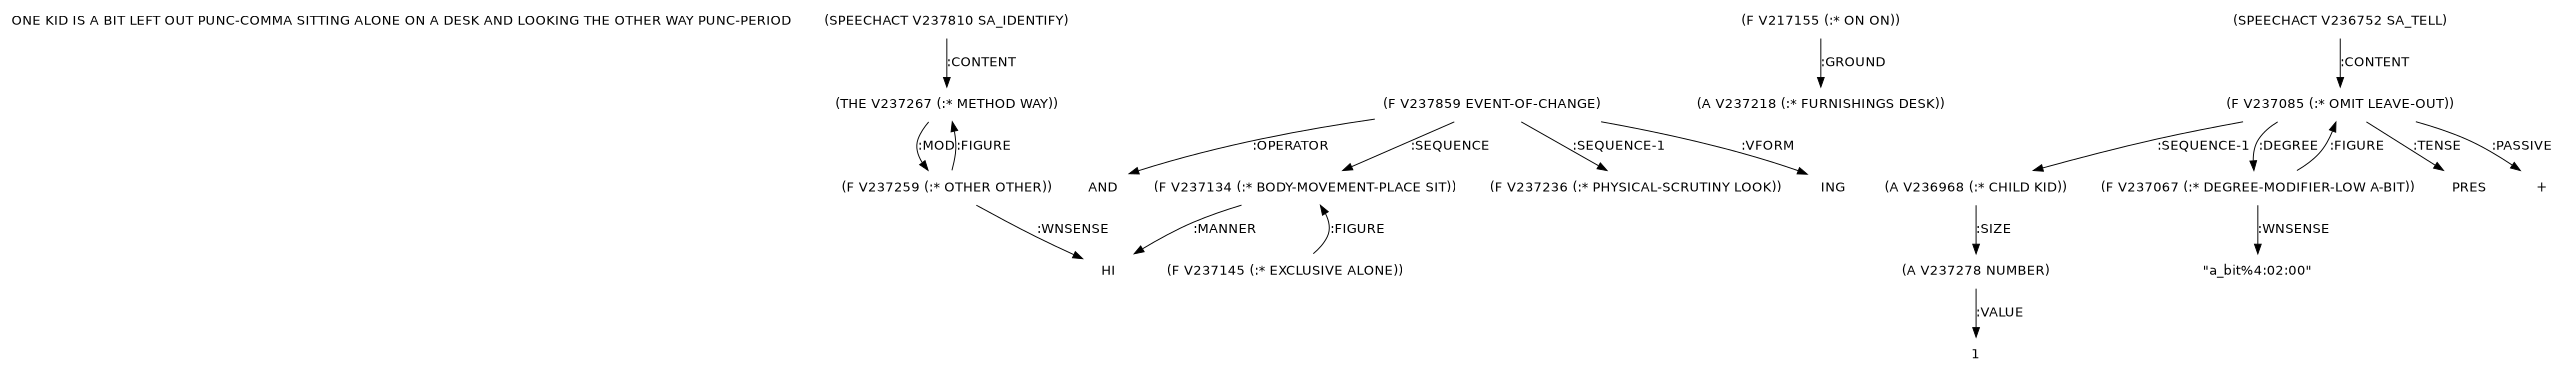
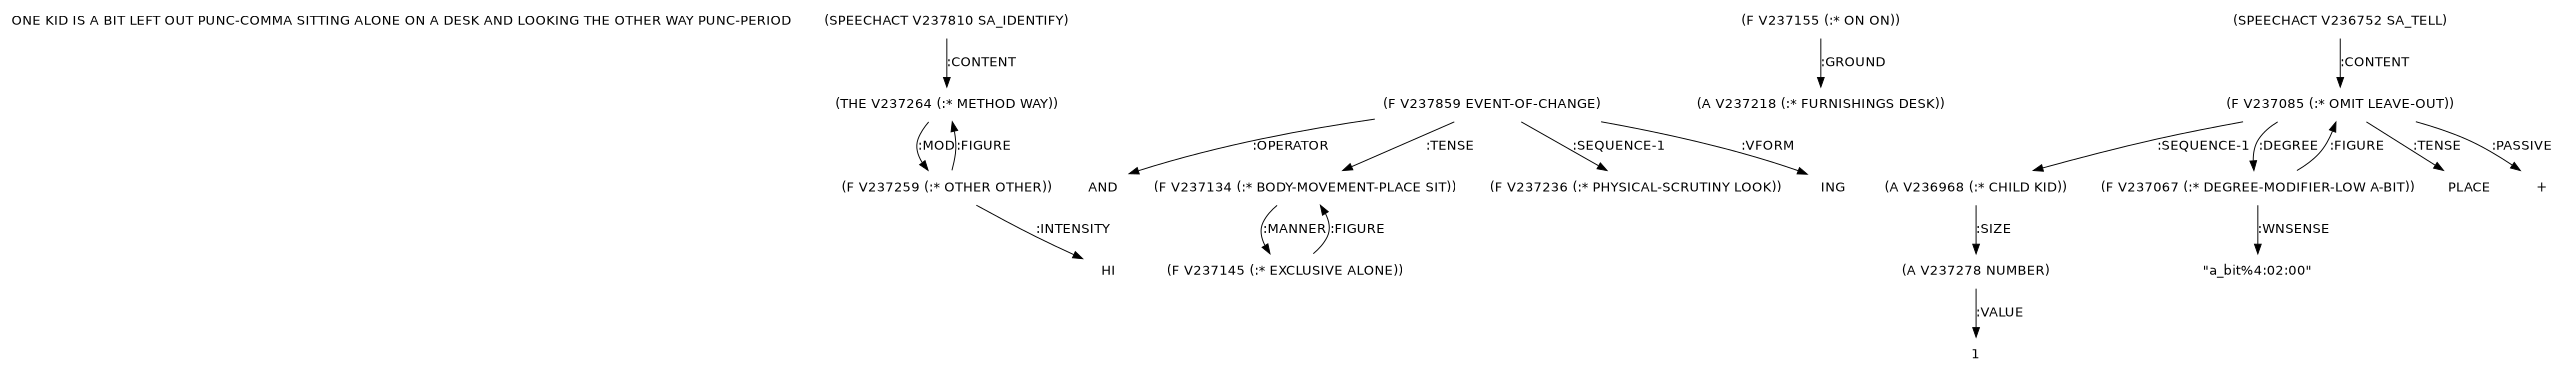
node "(F V217155 (:* ON ON))": label "(F V217155 (:* ON ON))" -> "(F V237155 (:* ON ON))"
node "(THE V237267 (:* METHOD WAY))": label "(THE V237267 (:* METHOD WAY))" -> "(THE V237264 (:* METHOD WAY))"
edge "(F V237859 EVENT-OF-CHANGE)" -> "(F V237134 (:* BODY-MOVEMENT-PLACE SIT))": label ":SEQUENCE" -> ":TENSE"
node "PRES": label "PRES" -> "PLACE"
edge "(F V237134 (:* BODY-MOVEMENT-PLACE SIT))" -> "HI": now "(F V237134 (:* BODY-MOVEMENT-PLACE SIT))" -> "(F V237145 (:* EXCLUSIVE ALONE))"
edge "(F V237259 (:* OTHER OTHER))" -> "HI": label ":WNSENSE" -> ":INTENSITY"
